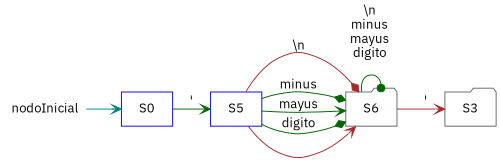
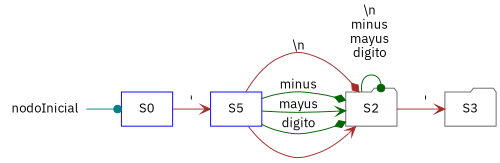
edge "nodoInicial" -> "S0": arrowhead vee -> dot
edge "S0" -> "S5": color darkgreen -> brown
node "S6": label "S6" -> "S2"
